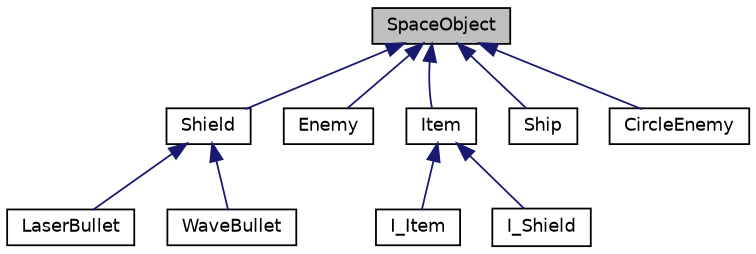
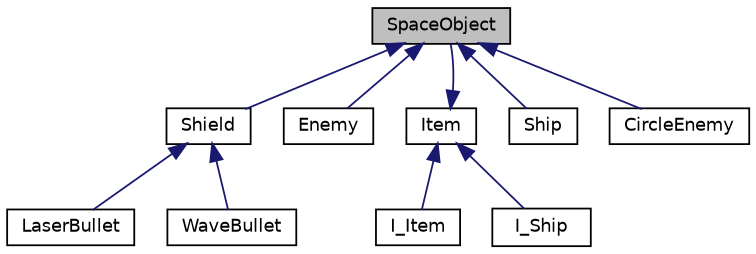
edge "Item" -> "SpaceObject": reversed
node "I_Shield": label "I_Shield" -> "I_Ship"
